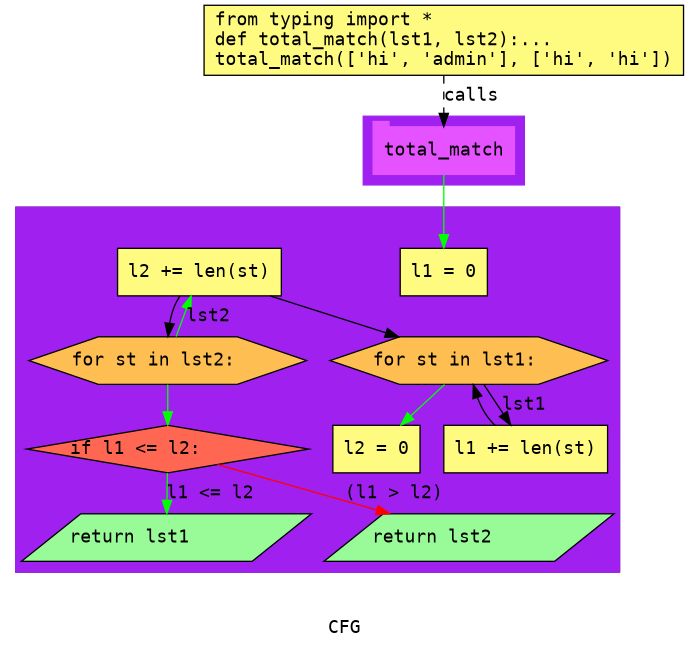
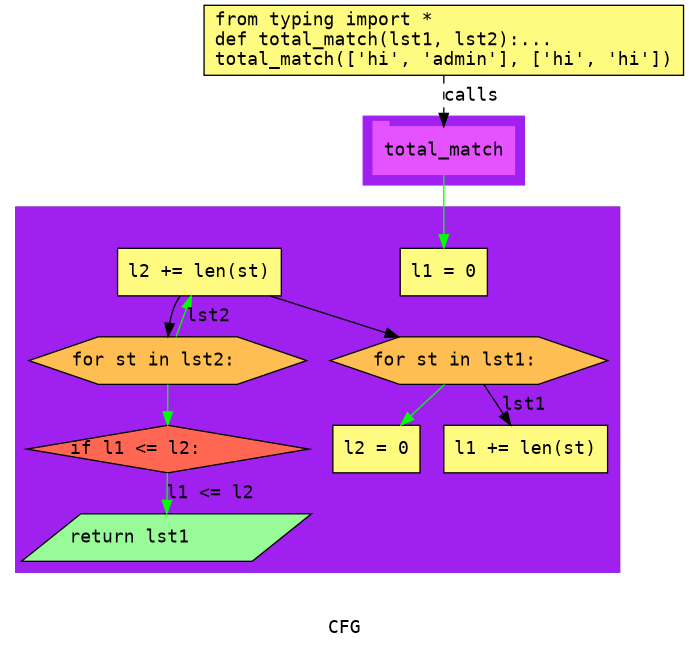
edge "l1 += len(st)" -> "for st in lst1:": removed
node "return lst2": removed
